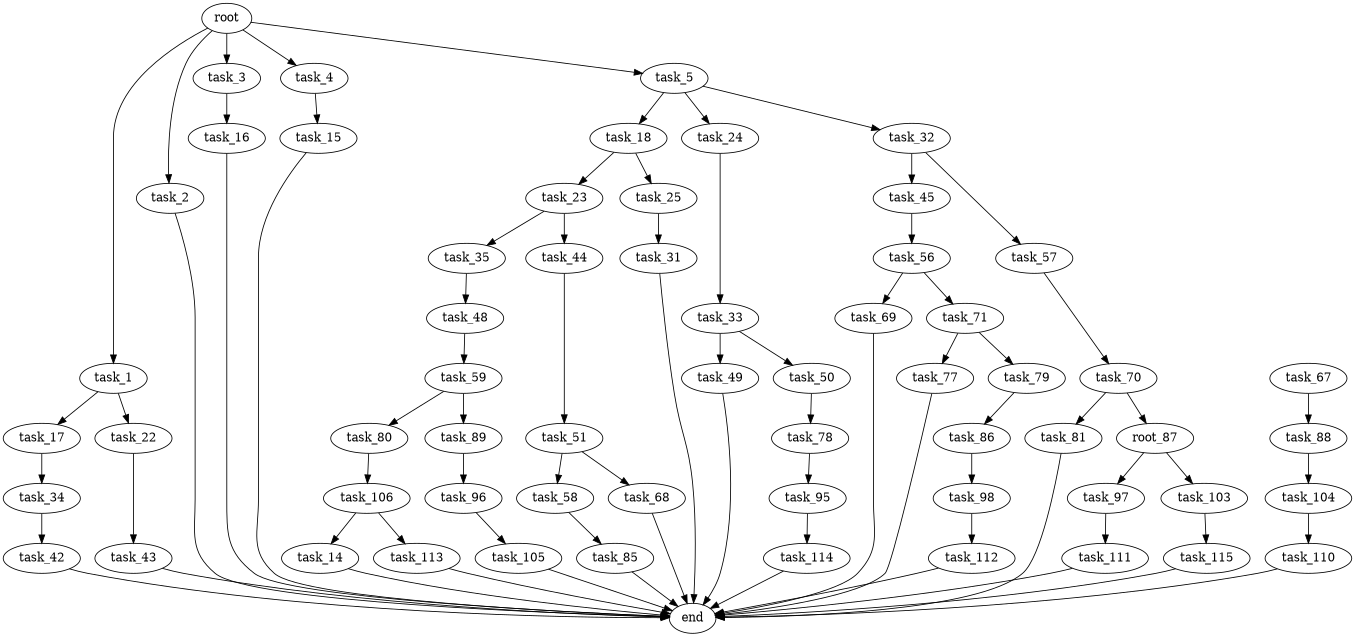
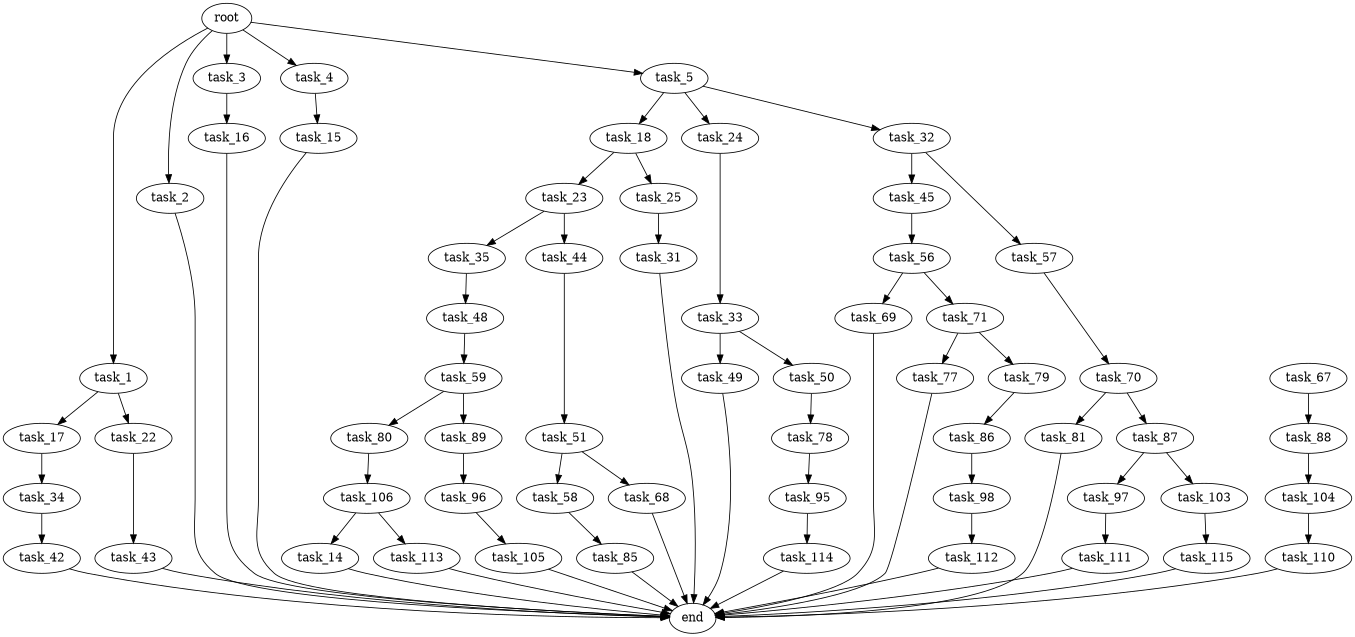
node "root_87": label "root_87" -> "task_87"
